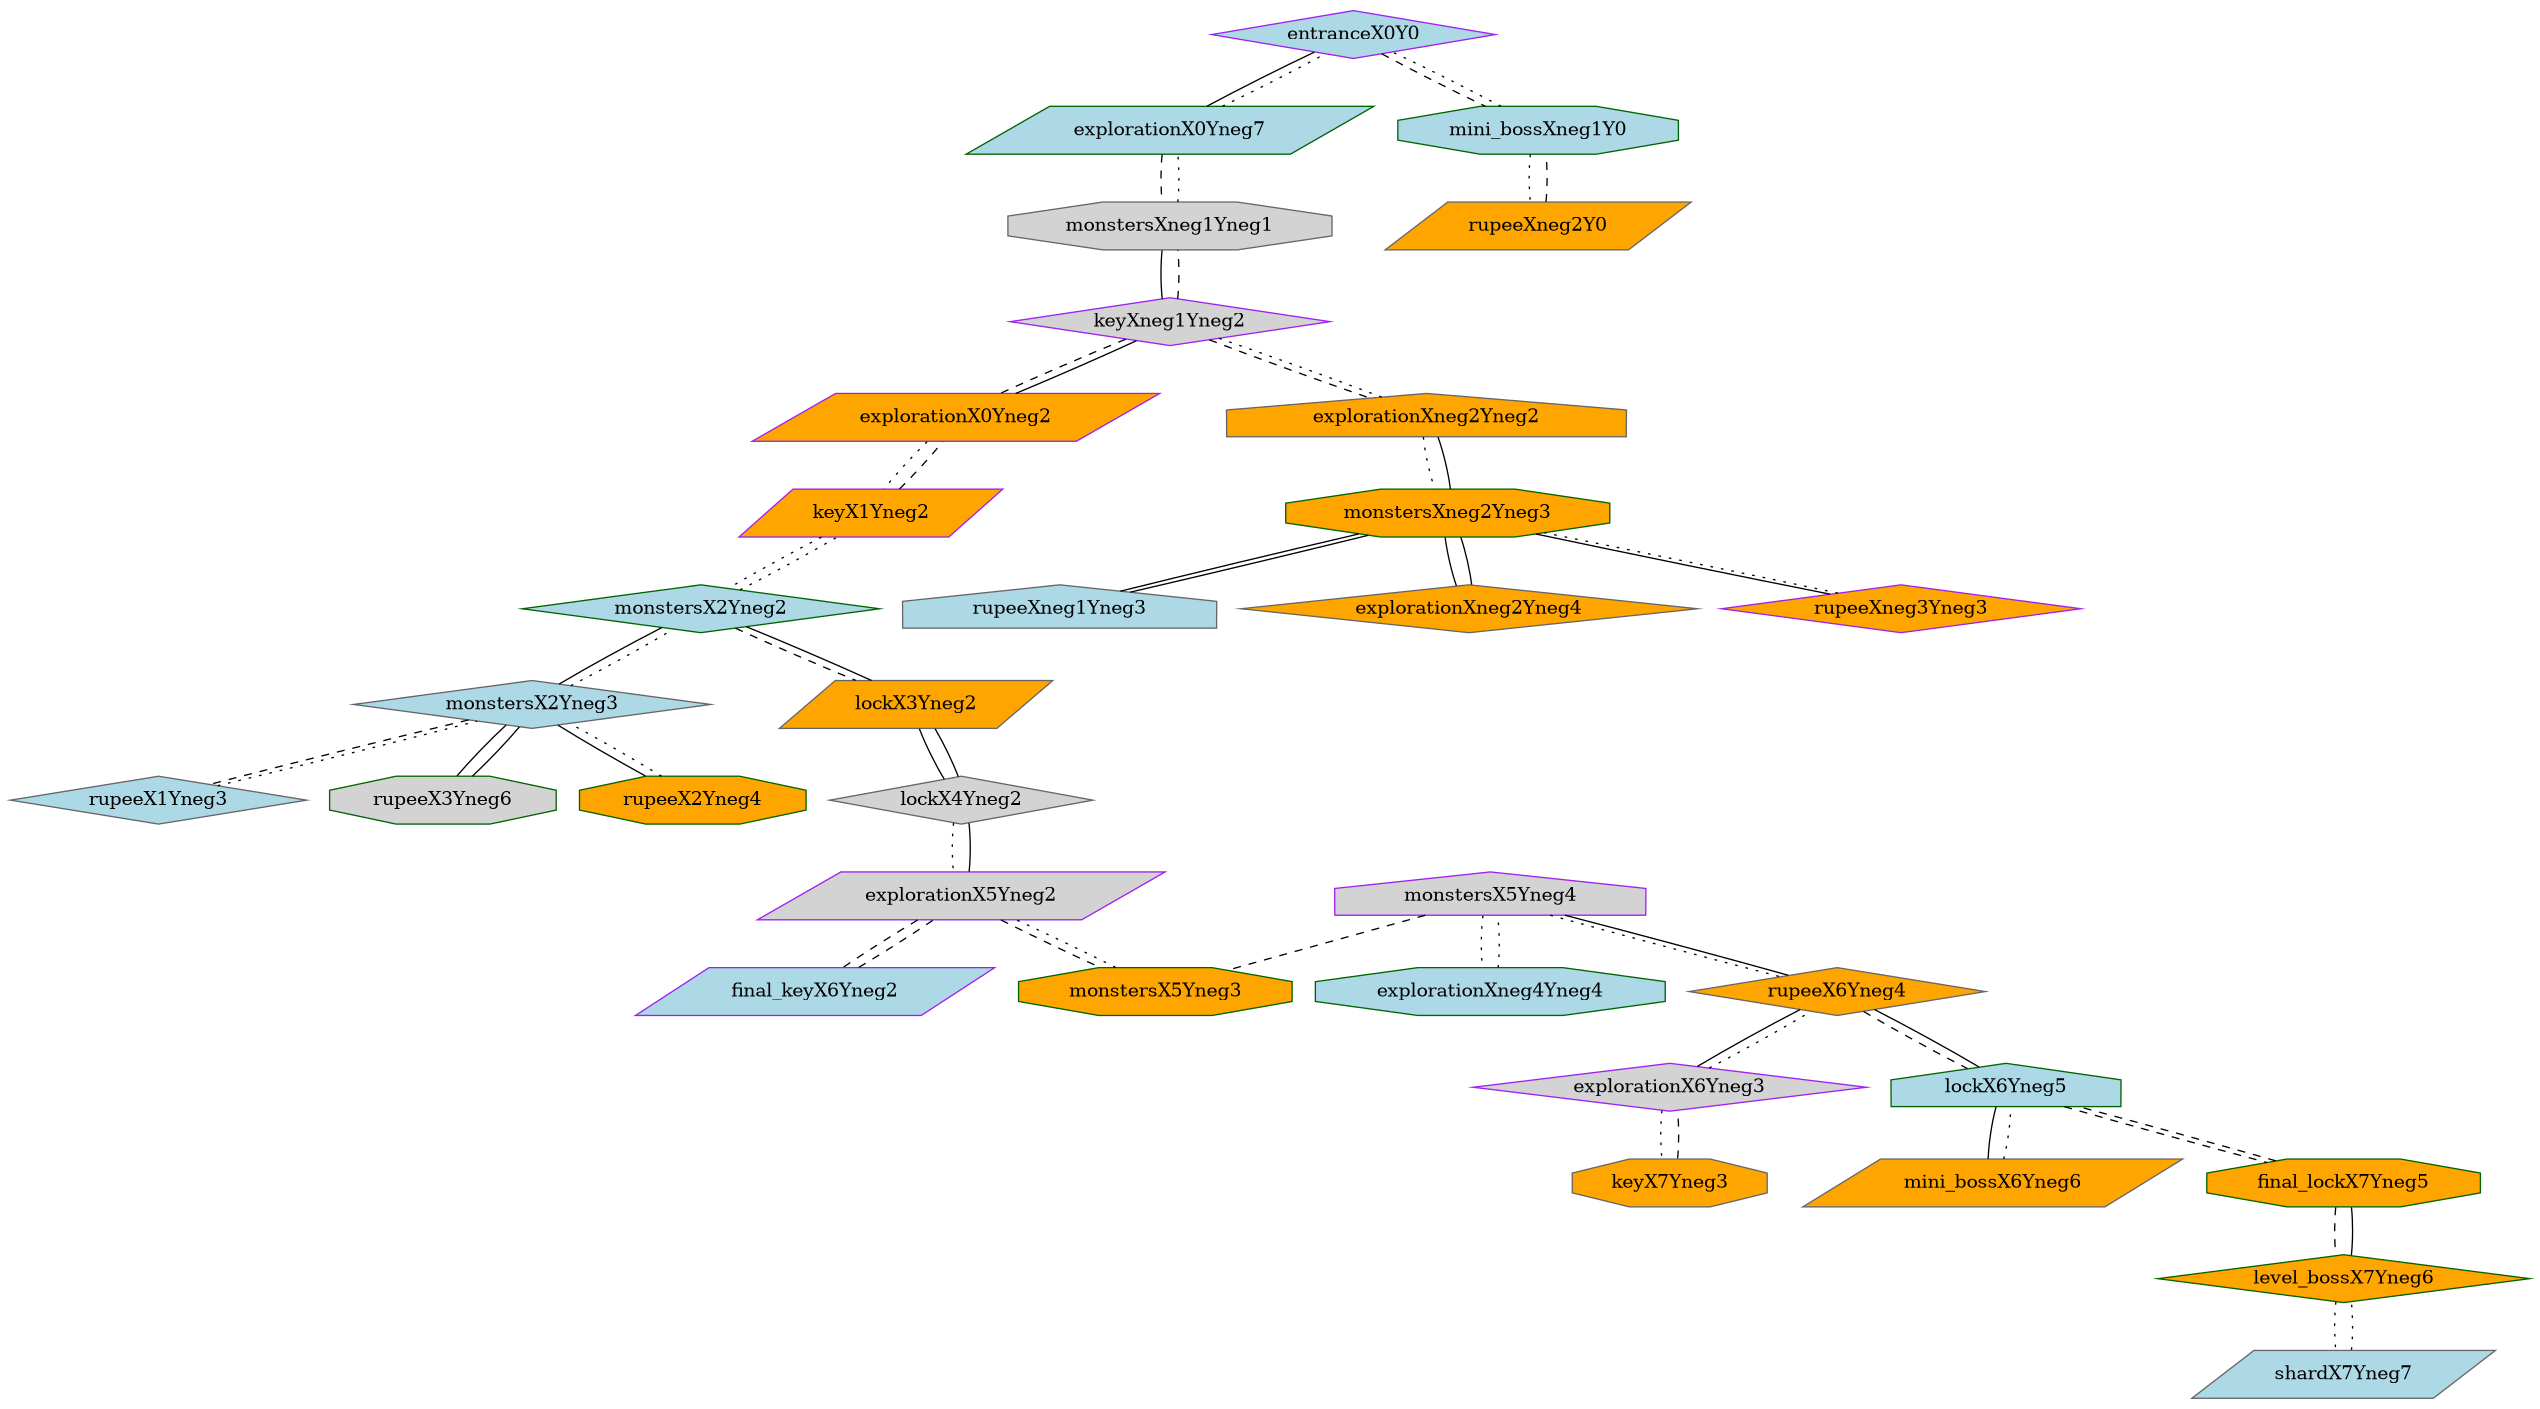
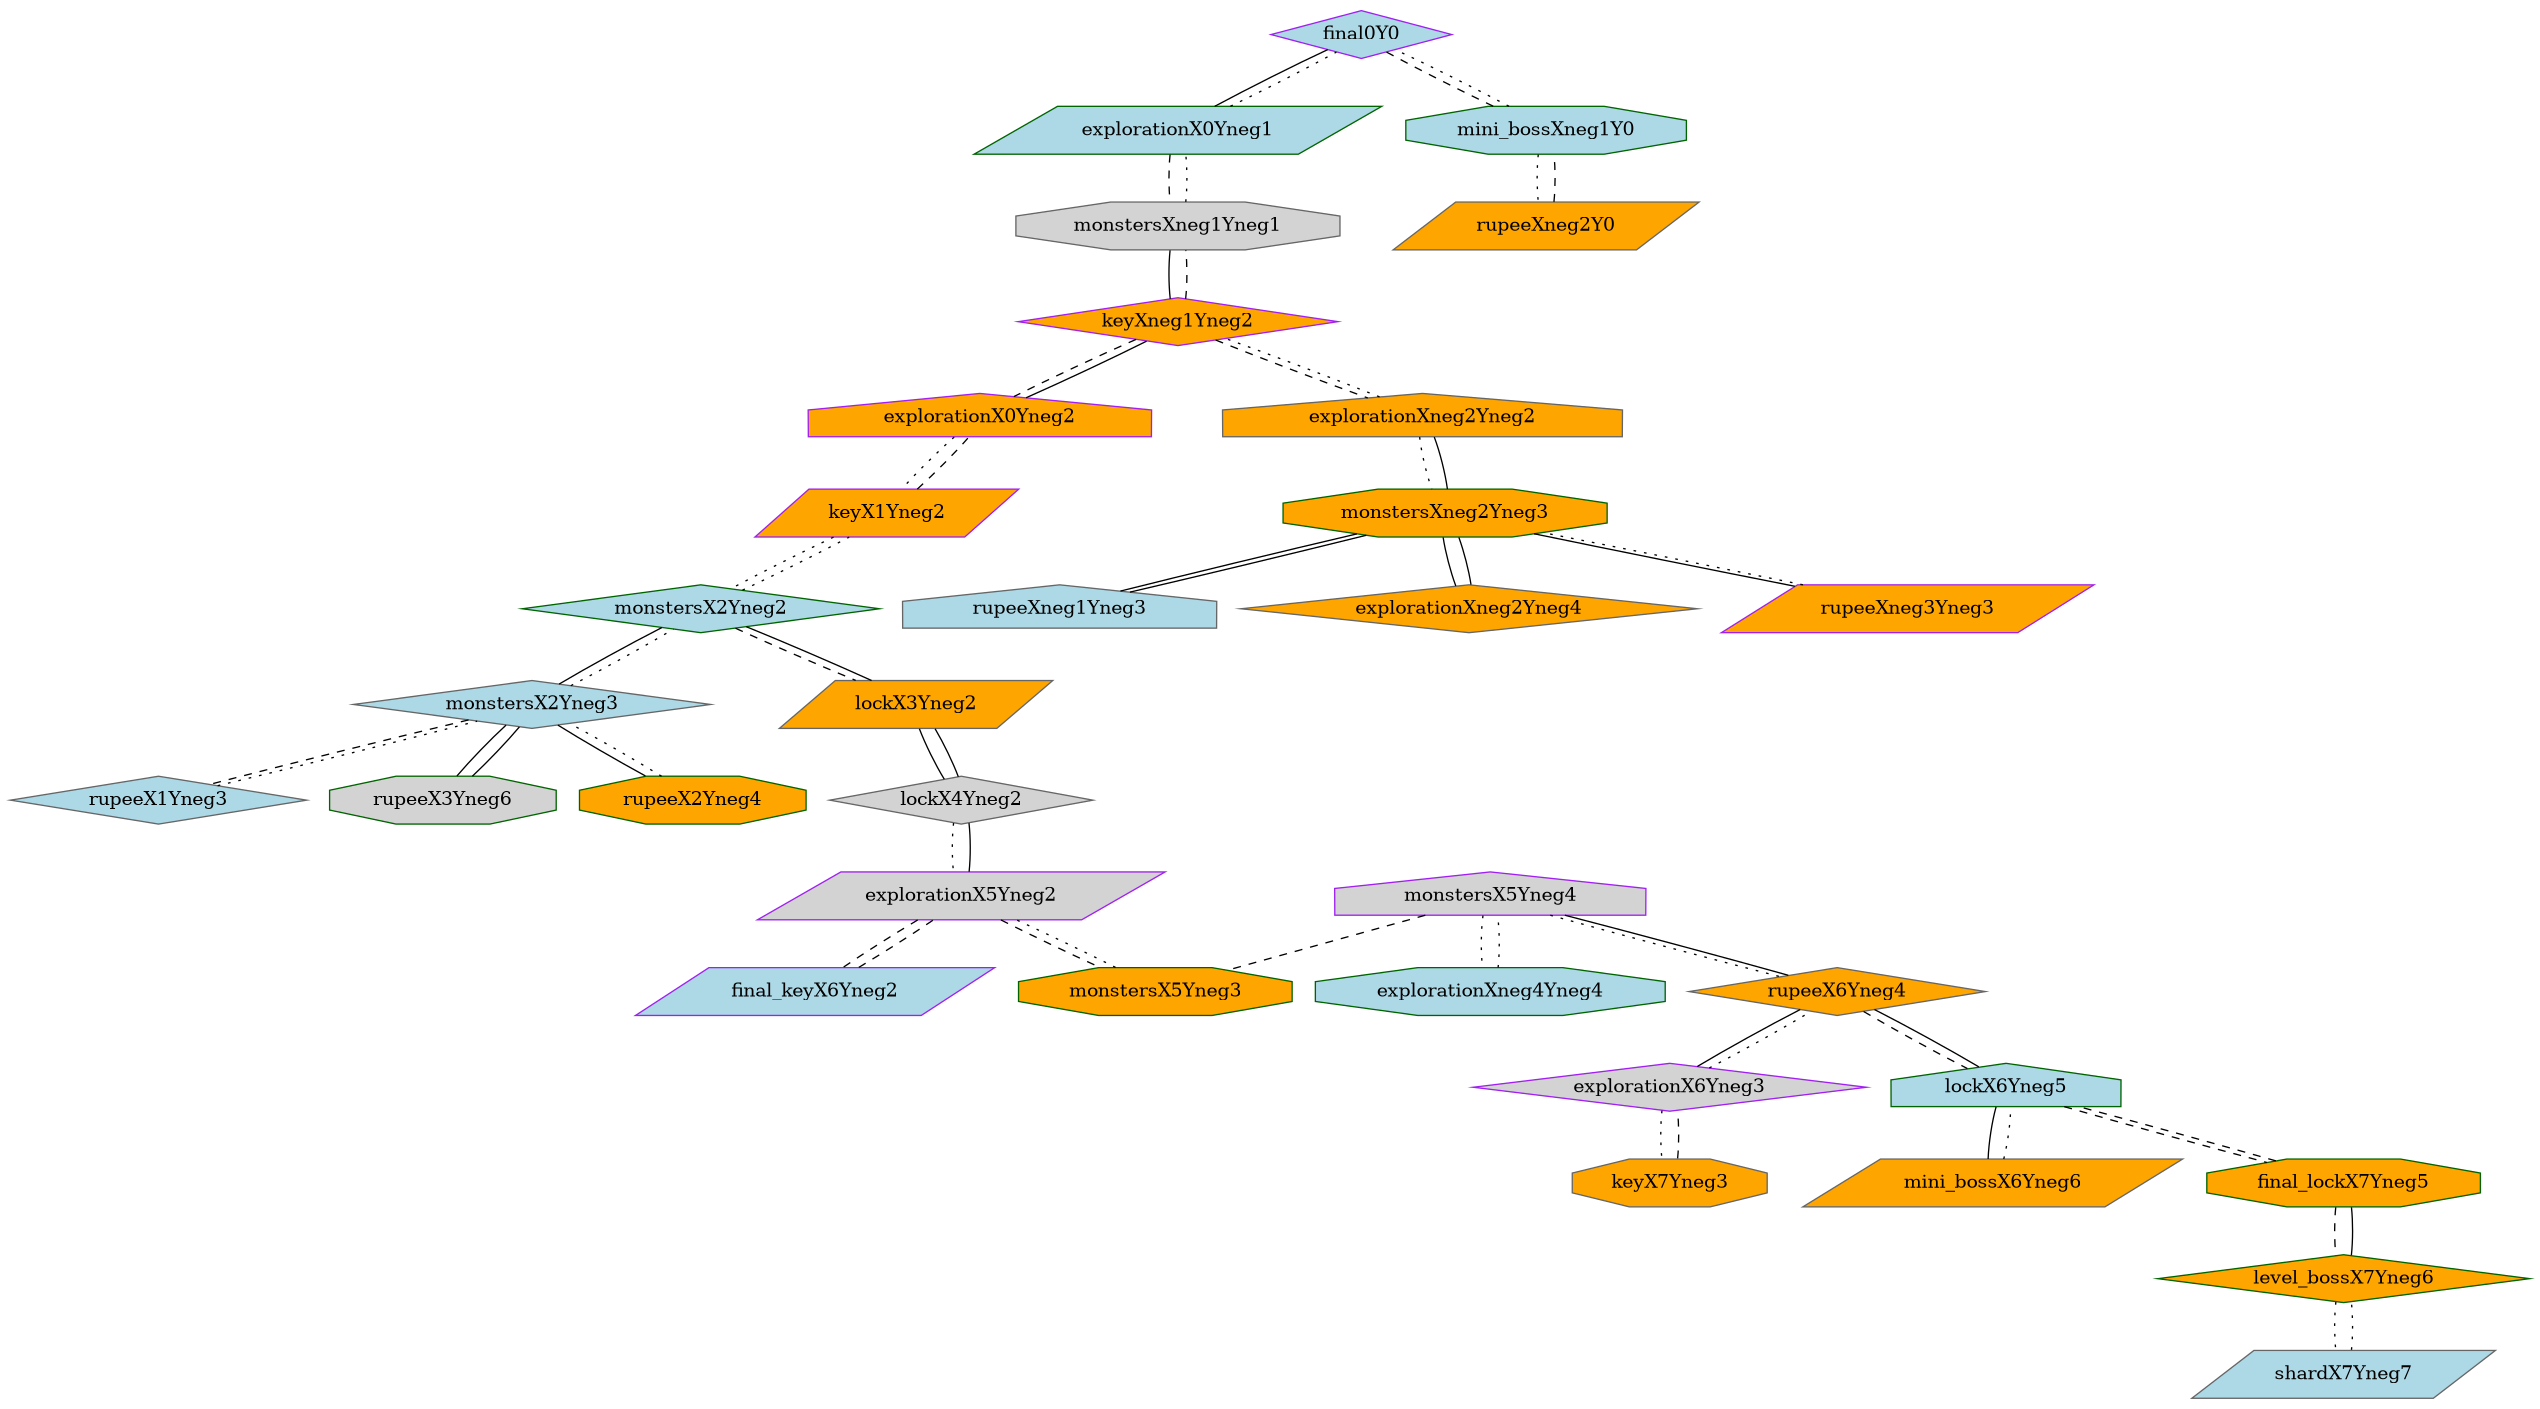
node "entranceX0Y0": label "entranceX0Y0" -> "final0Y0"
node "explorationX0Yneg7": label "explorationX0Yneg7" -> "explorationX0Yneg1"
node "keyXneg1Yneg2": fillcolor lightgrey -> orange
node "explorationX0Yneg2": shape parallelogram -> house
node "rupeeXneg3Yneg3": shape diamond -> parallelogram
